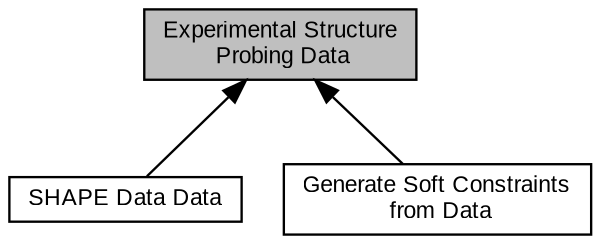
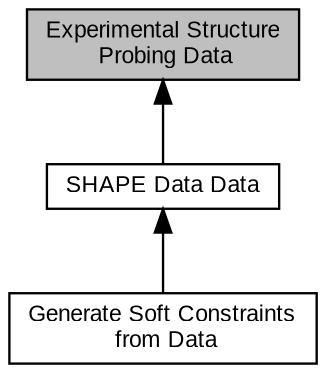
edge "Generate Soft Constraints from Data" -> "Experimental Structure Probing Data": now "Generate Soft Constraints from Data" -> "SHAPE Data Data"
